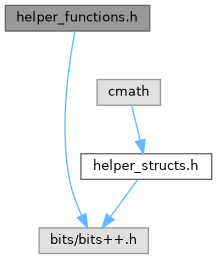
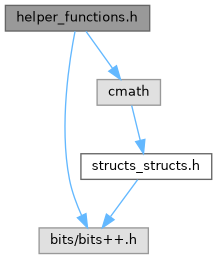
edge "helper_functions.h" -> "cmath": added
node "helper_structs.h": label "helper_structs.h" -> "structs_structs.h"
